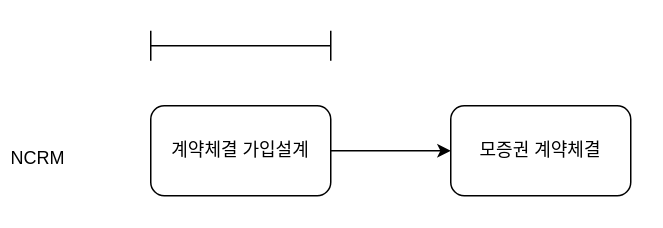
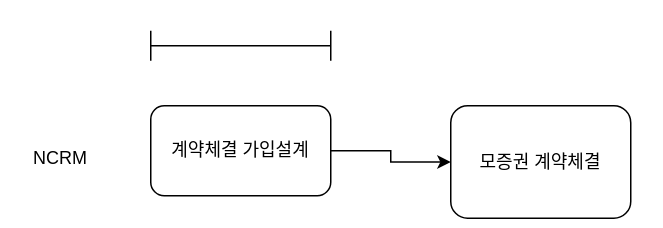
node "모증권 계약체결": size 180x90 -> 180x113
node "NCRM": moved (53, 158) -> (76, 158)
